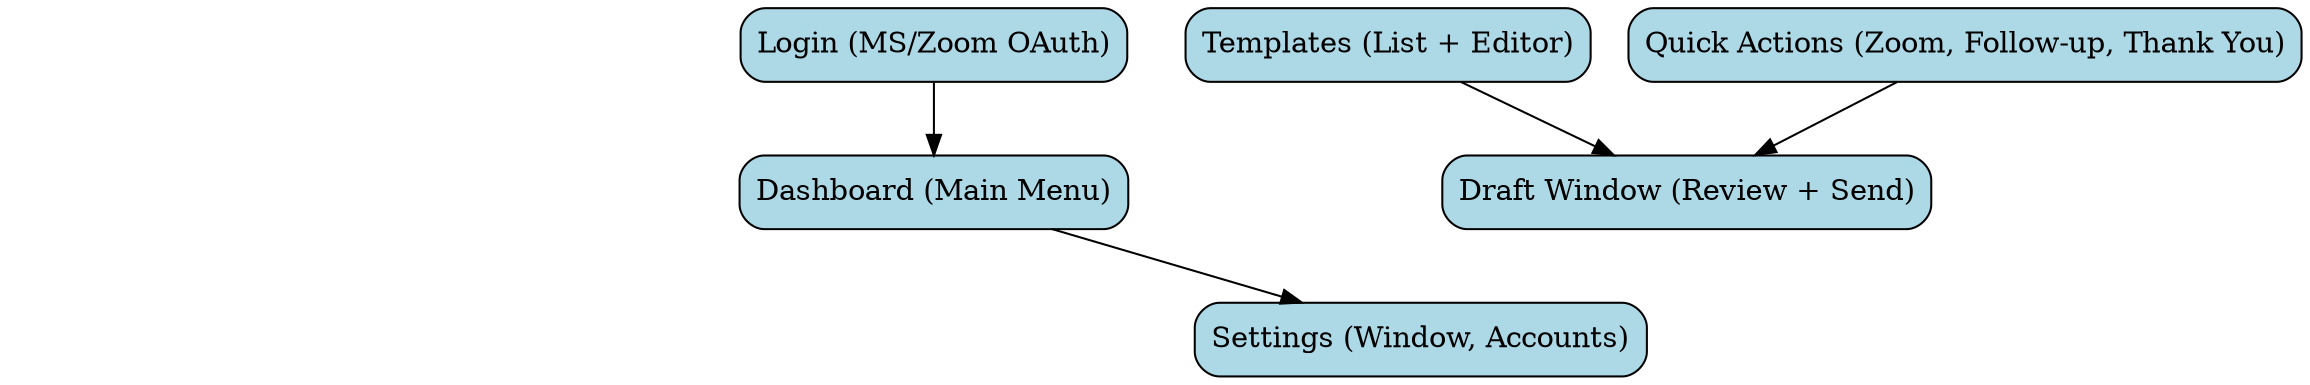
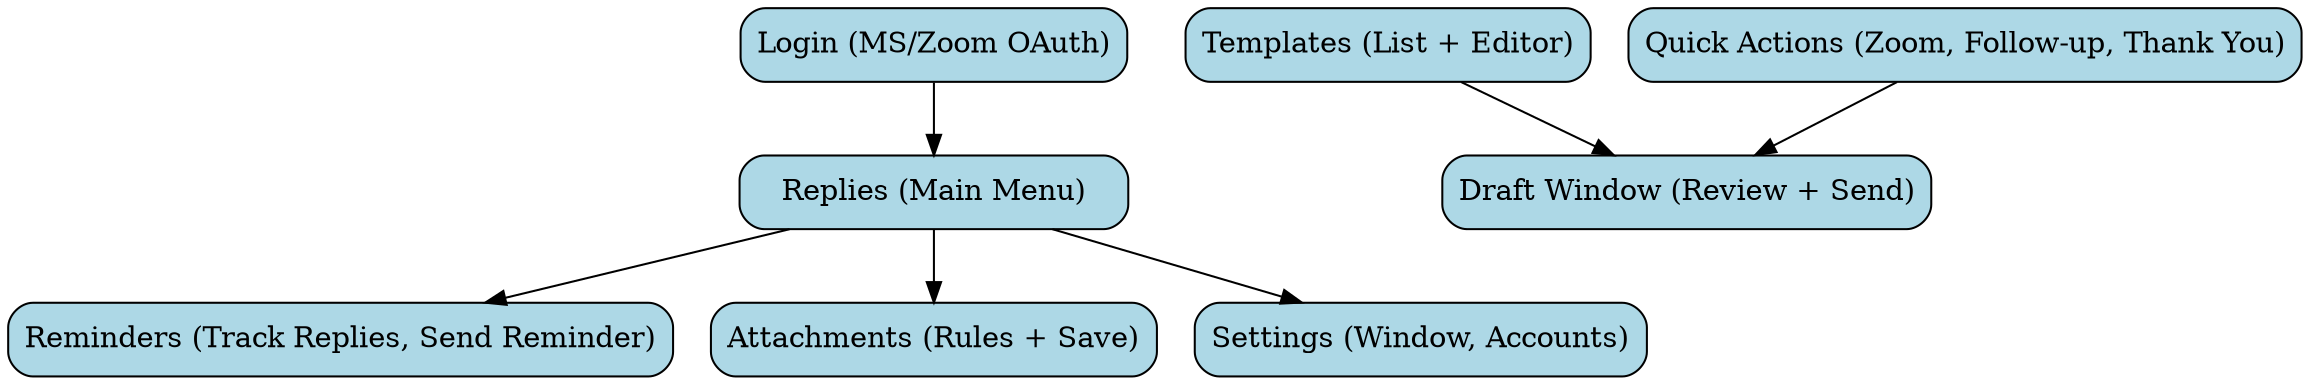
node "Dashboard (Main Menu)": label "Dashboard (Main Menu)" -> "Replies (Main Menu)"
node "Reminders (Track Replies, Send Reminder)": added
node "Attachments (Rules + Save)": added
